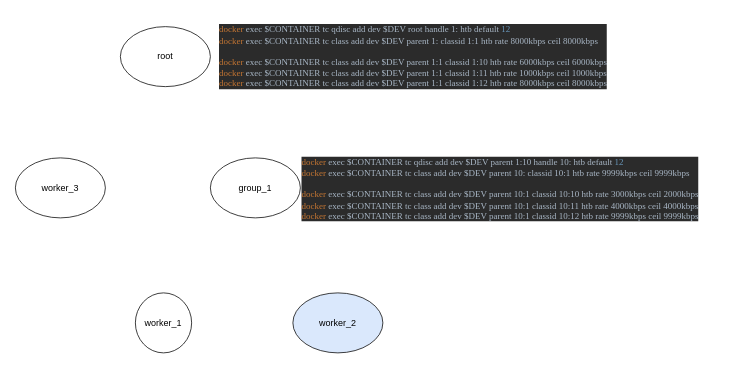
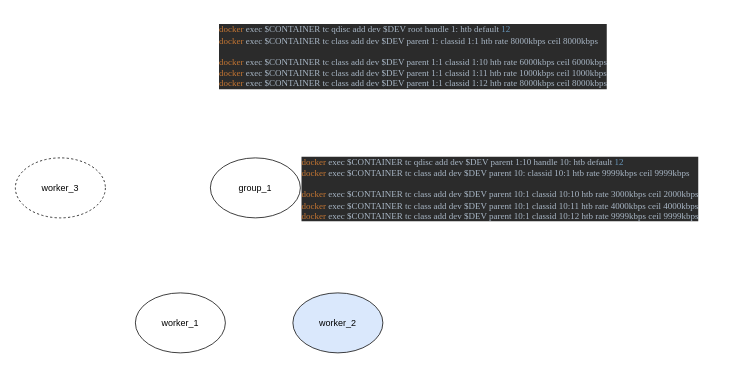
node "root": removed
node "worker_3": style solid -> dashed
node "worker_1": size 56x60 -> 90x60
